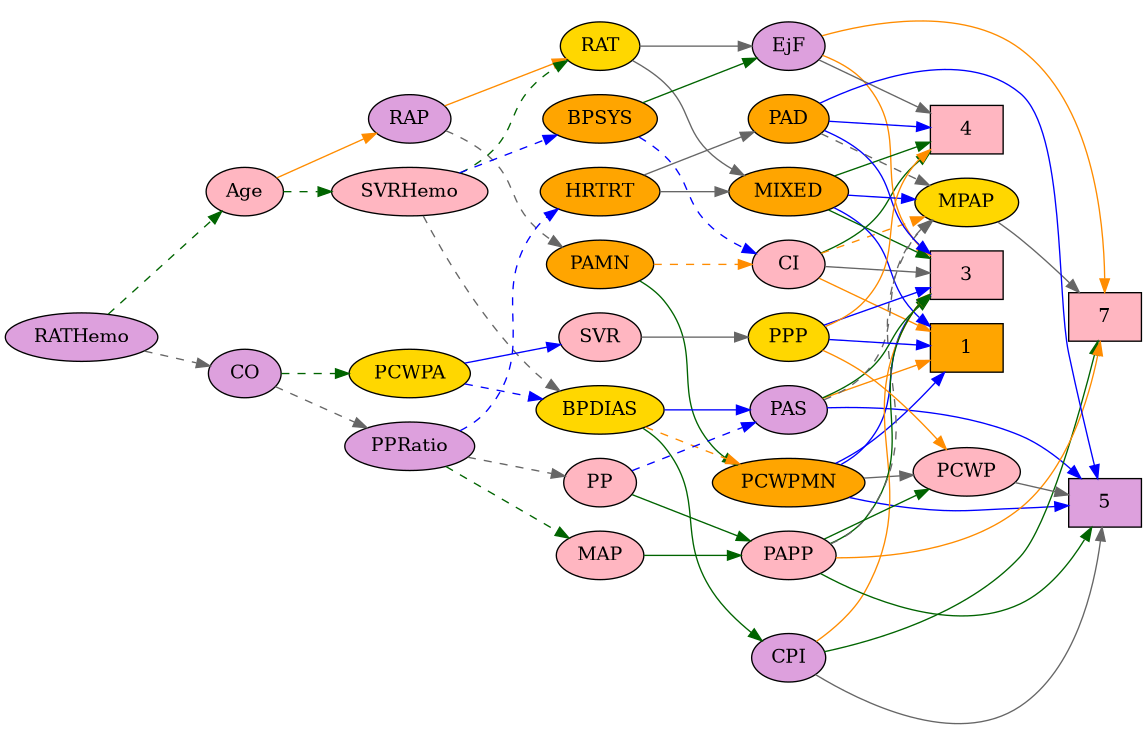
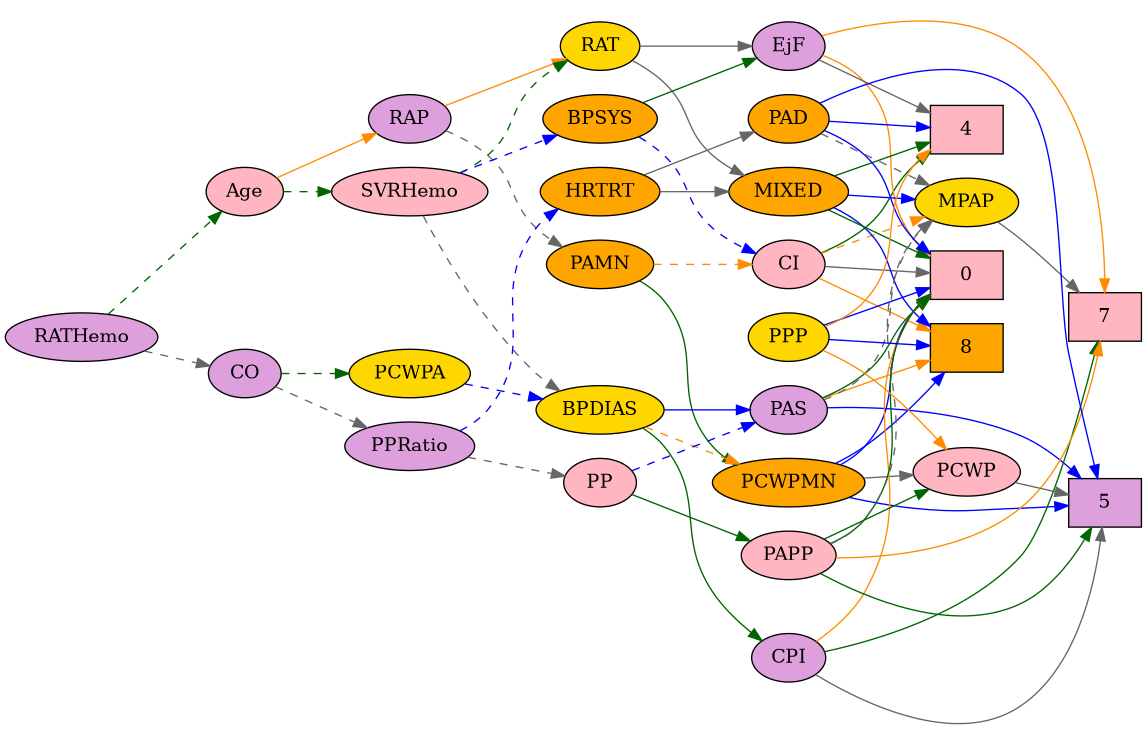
node "3": label "3" -> "0"
node "SVR": removed
node "1": label "1" -> "8"
node "MAP": removed
